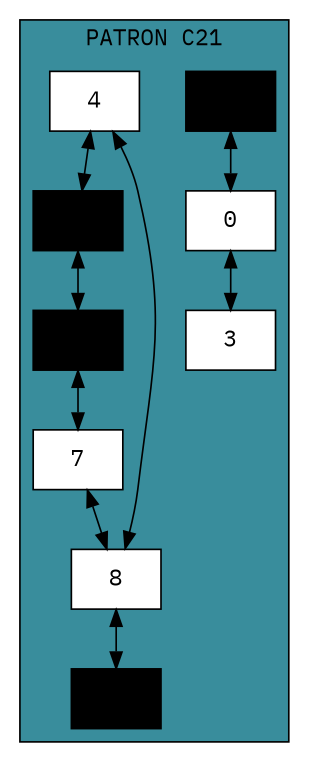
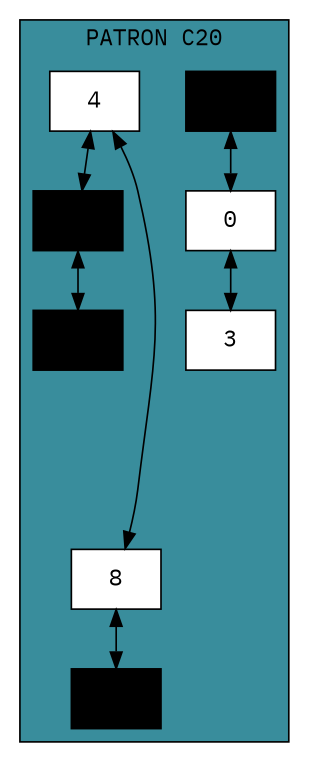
cluster "PATRON C21": label "PATRON C21" -> "PATRON C20"
node "7": removed
